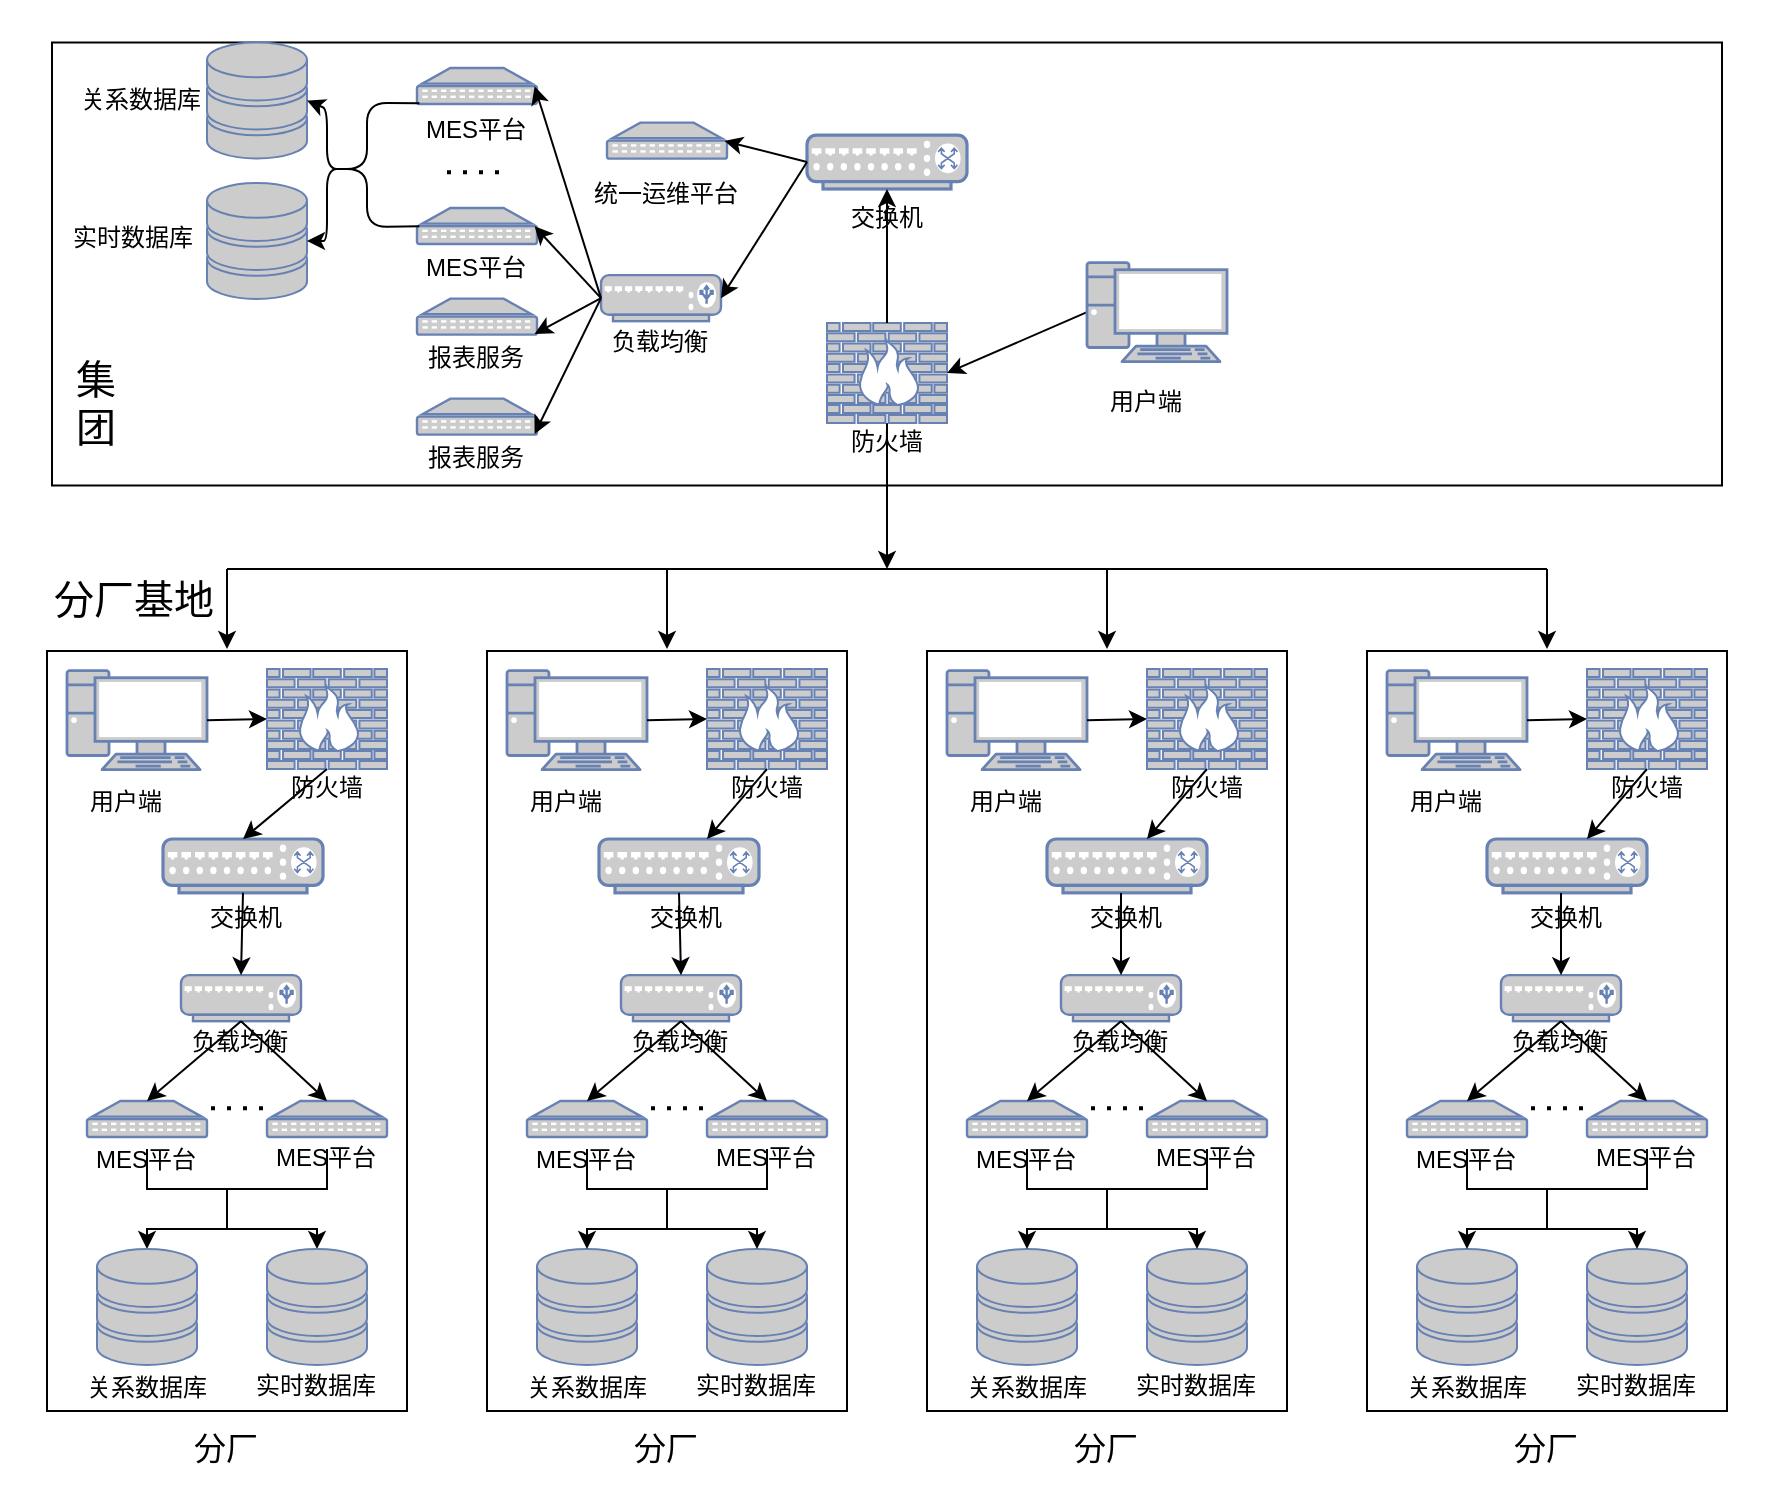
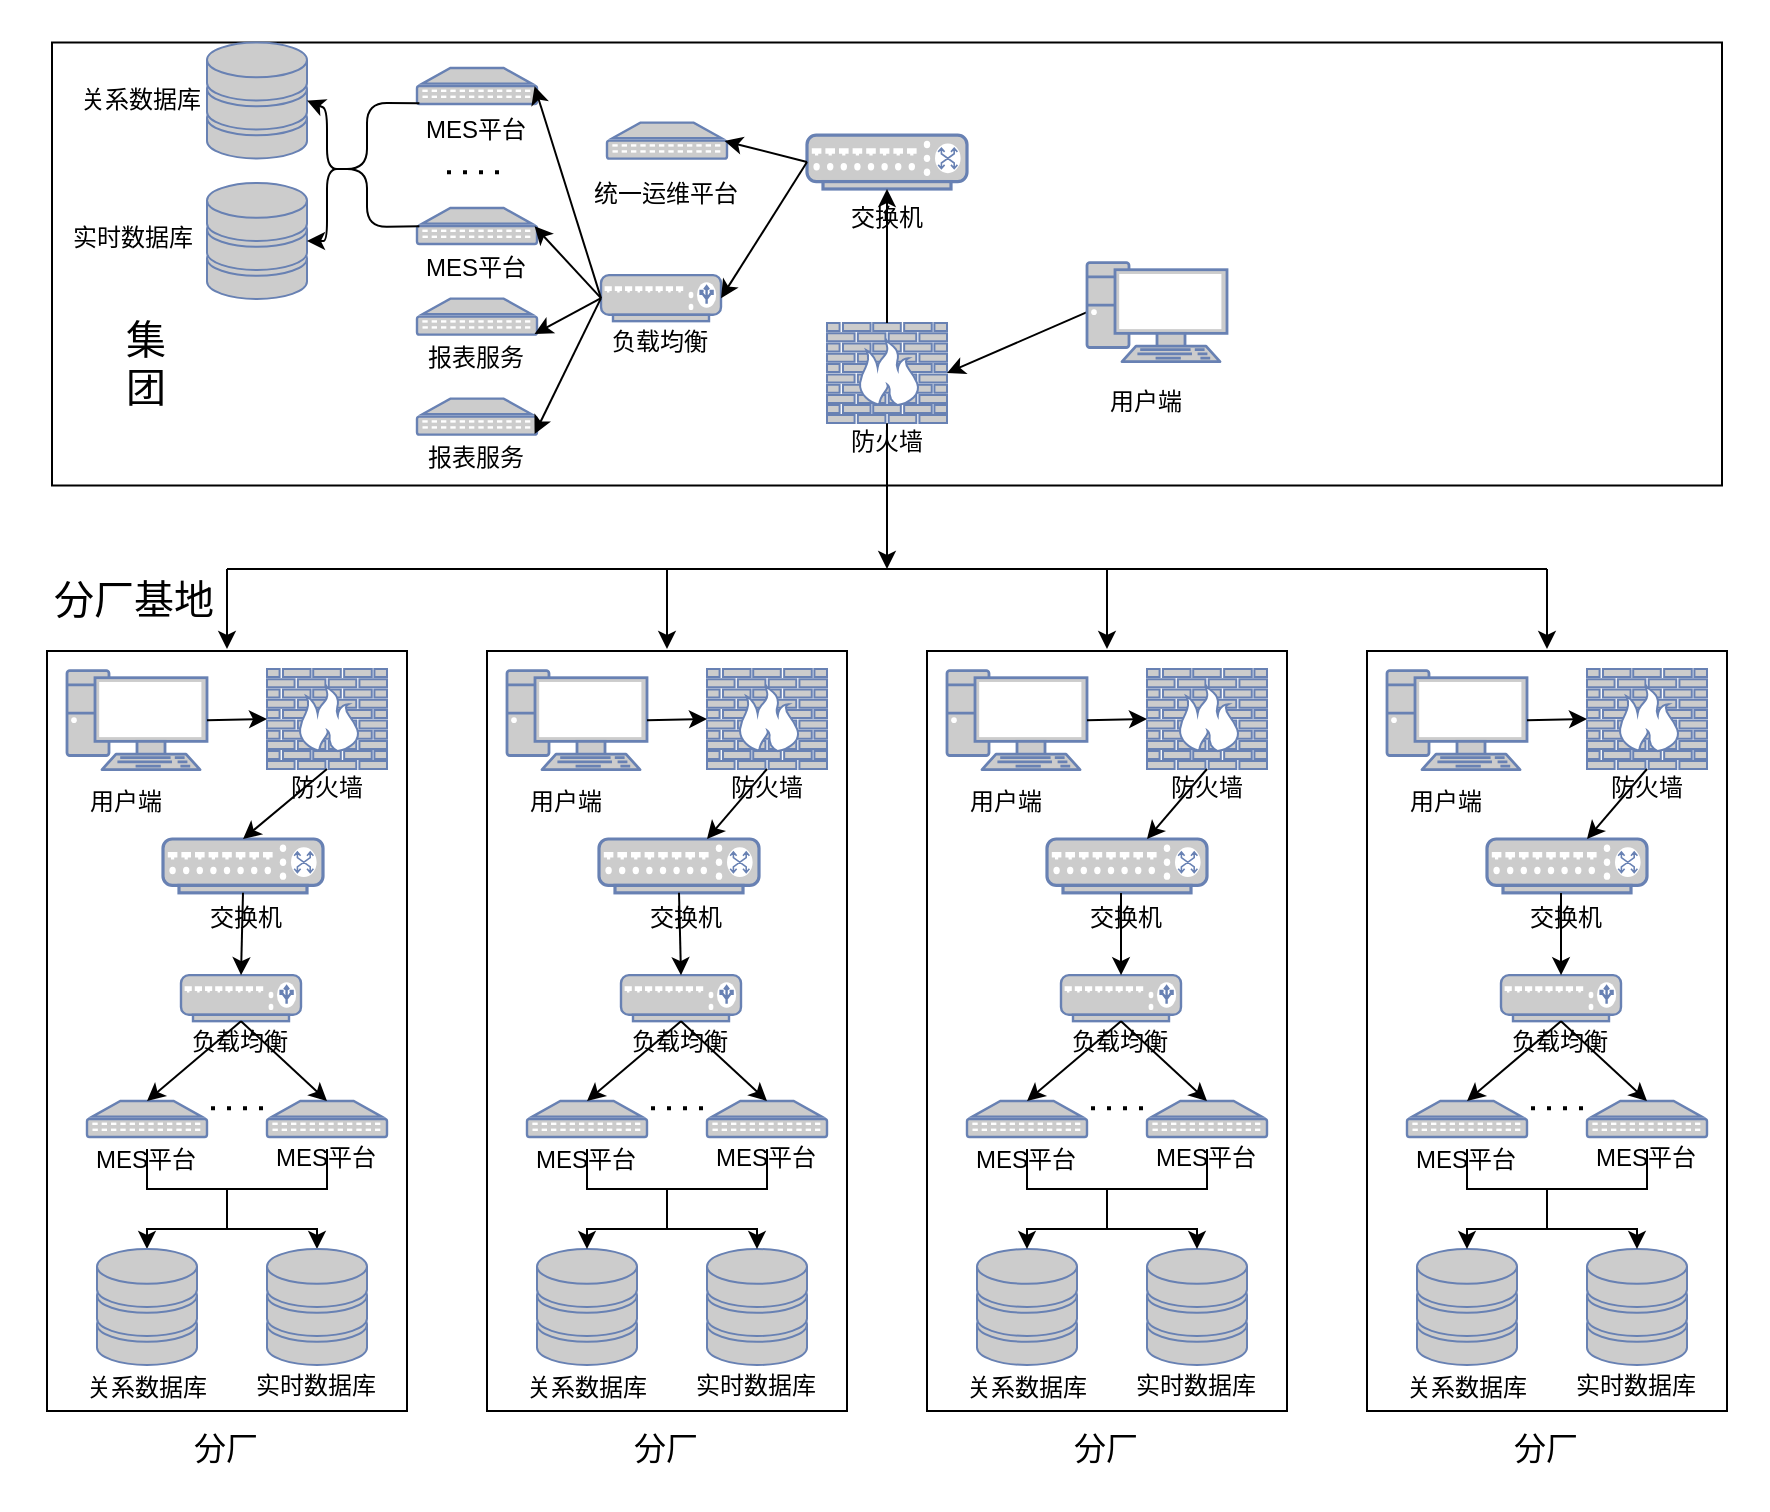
node "集团": moved (97, 403) -> (147, 363)
